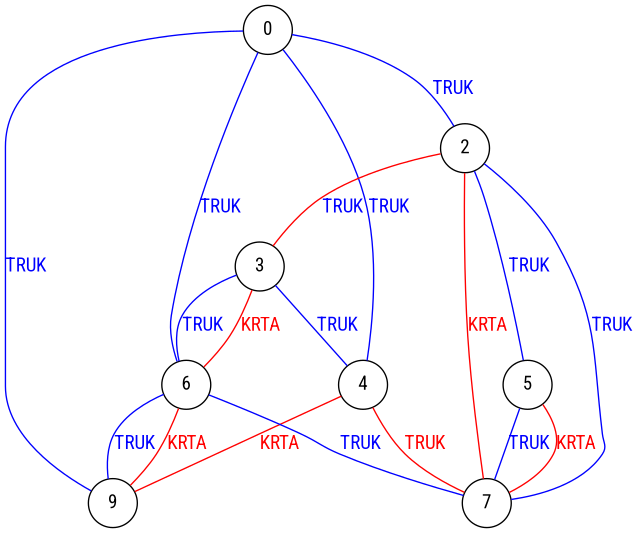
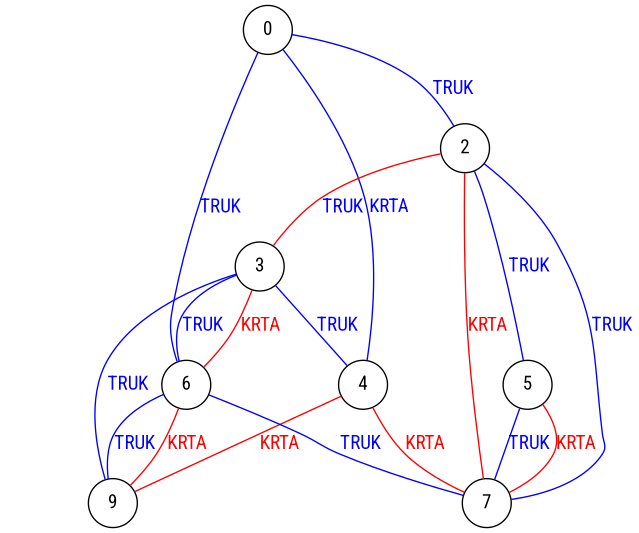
edge "0" -- "9": now "3" -- "9"
edge "0" -- "4": label "TRUK" -> "KRTA"
edge "4" -- "7": label "TRUK" -> "KRTA"
